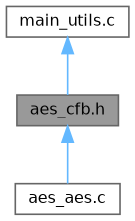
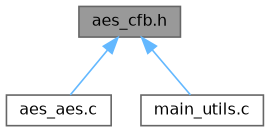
edge "aes_cfb.h" -> "main_utils.c": reversed
